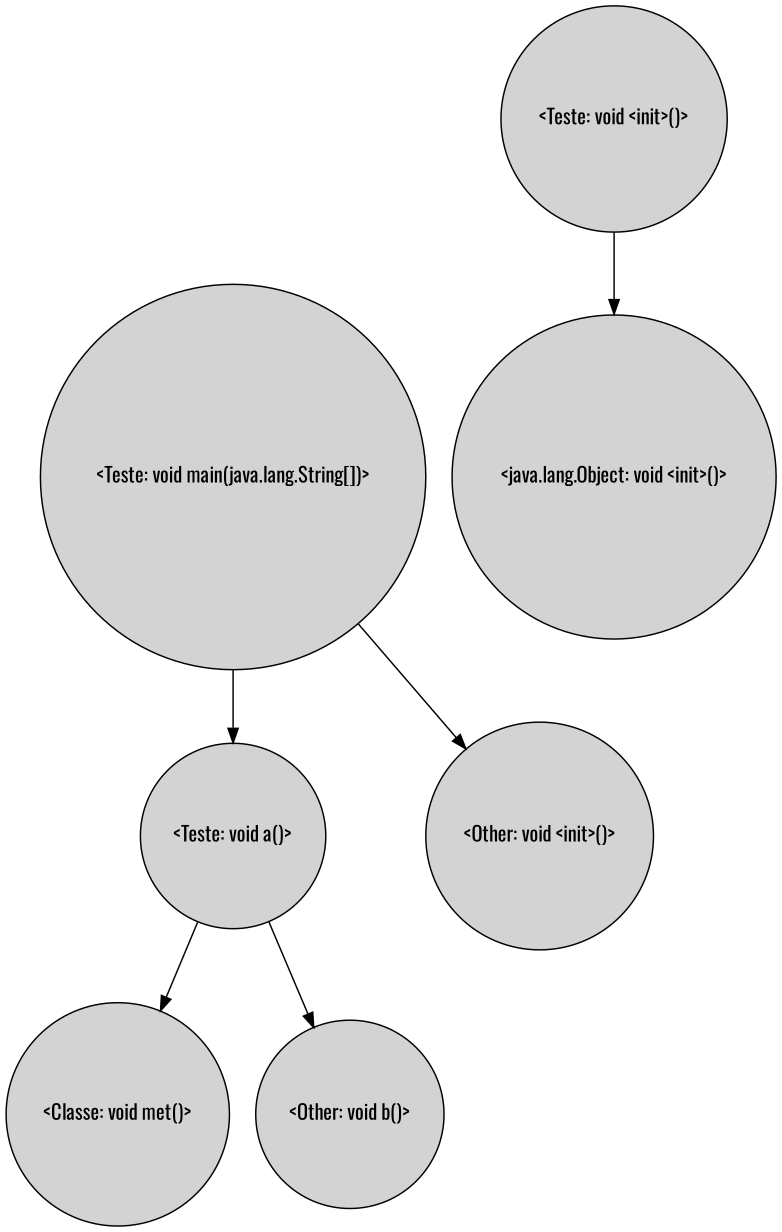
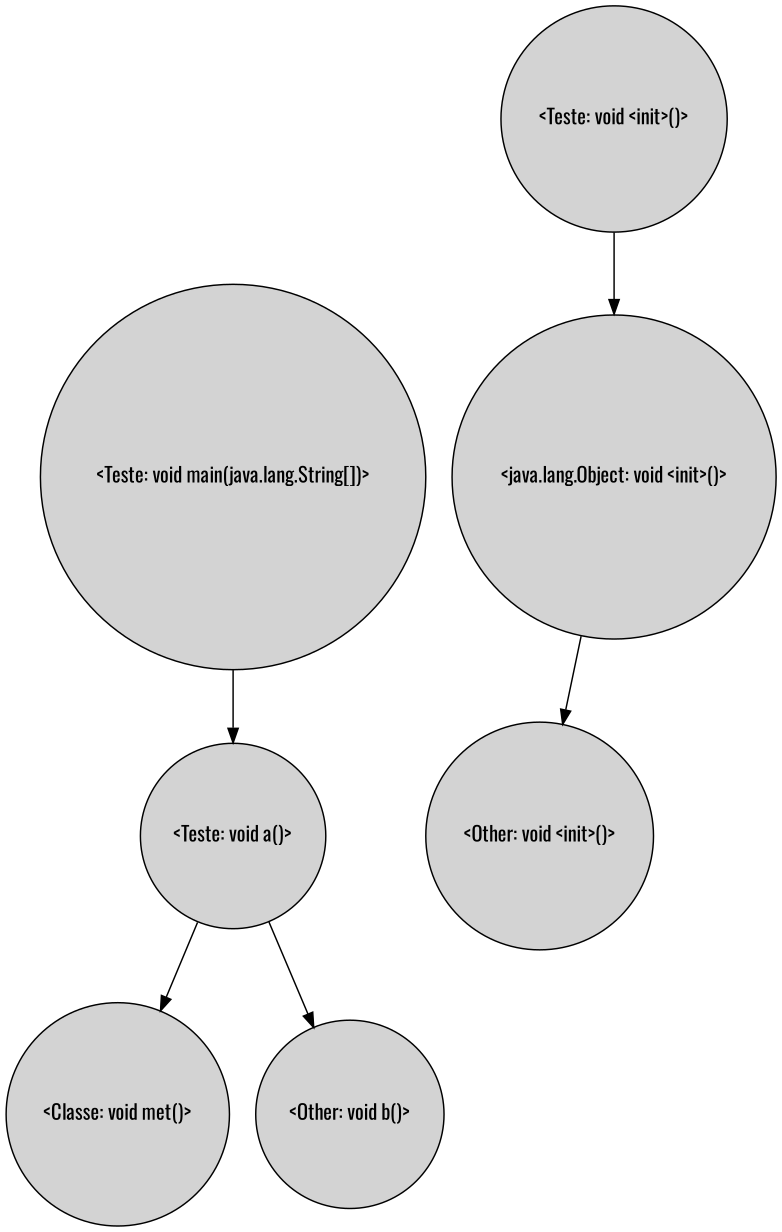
edge "<Teste: void main(java.lang.String[])>" -> "<Other: void <init>()>": now "<java.lang.Object: void <init>()>" -> "<Other: void <init>()>"
